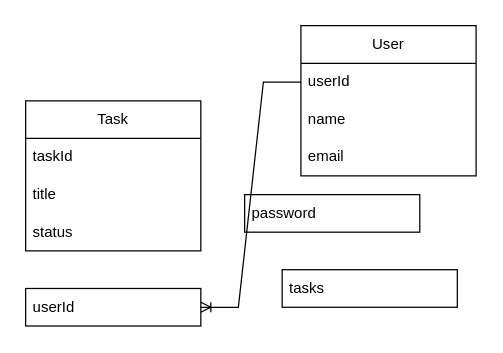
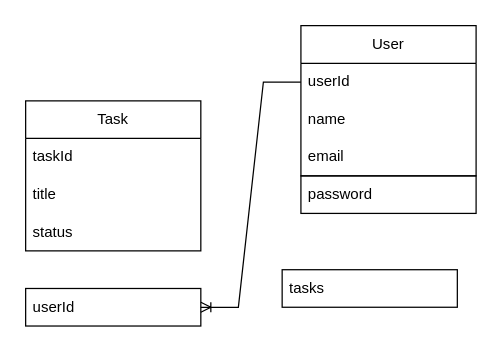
node "password": moved (332, 213) -> (388, 194)
